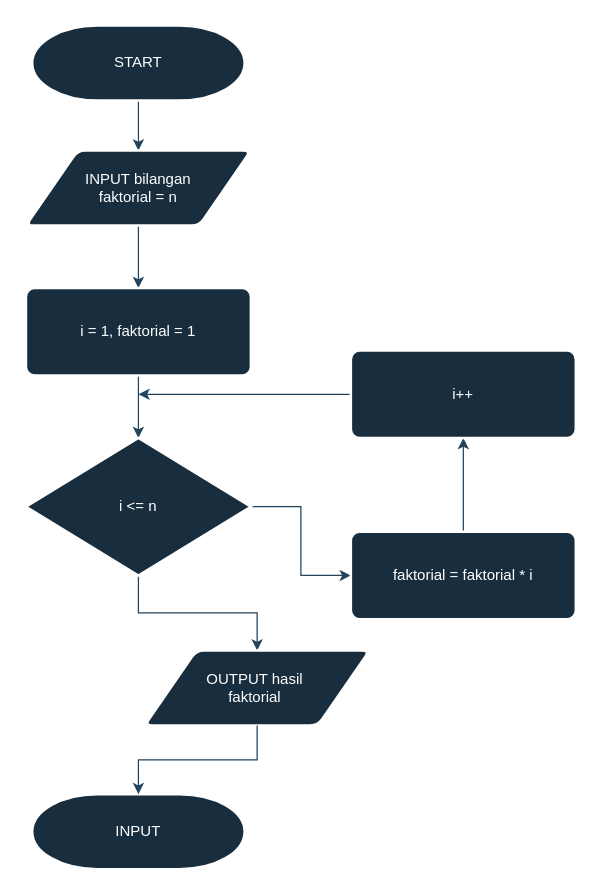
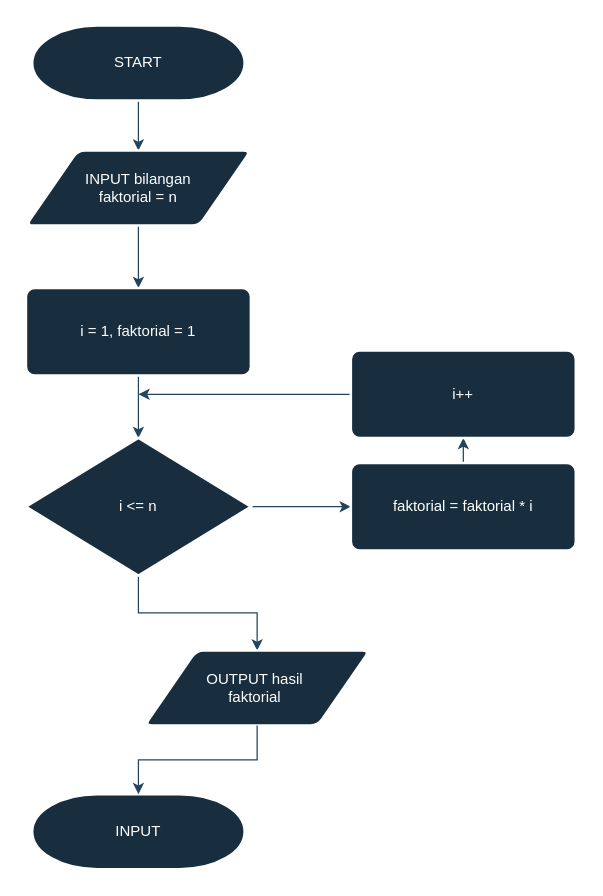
node "faktorial = faktorial * i": moved (463, 576) -> (463, 507)
